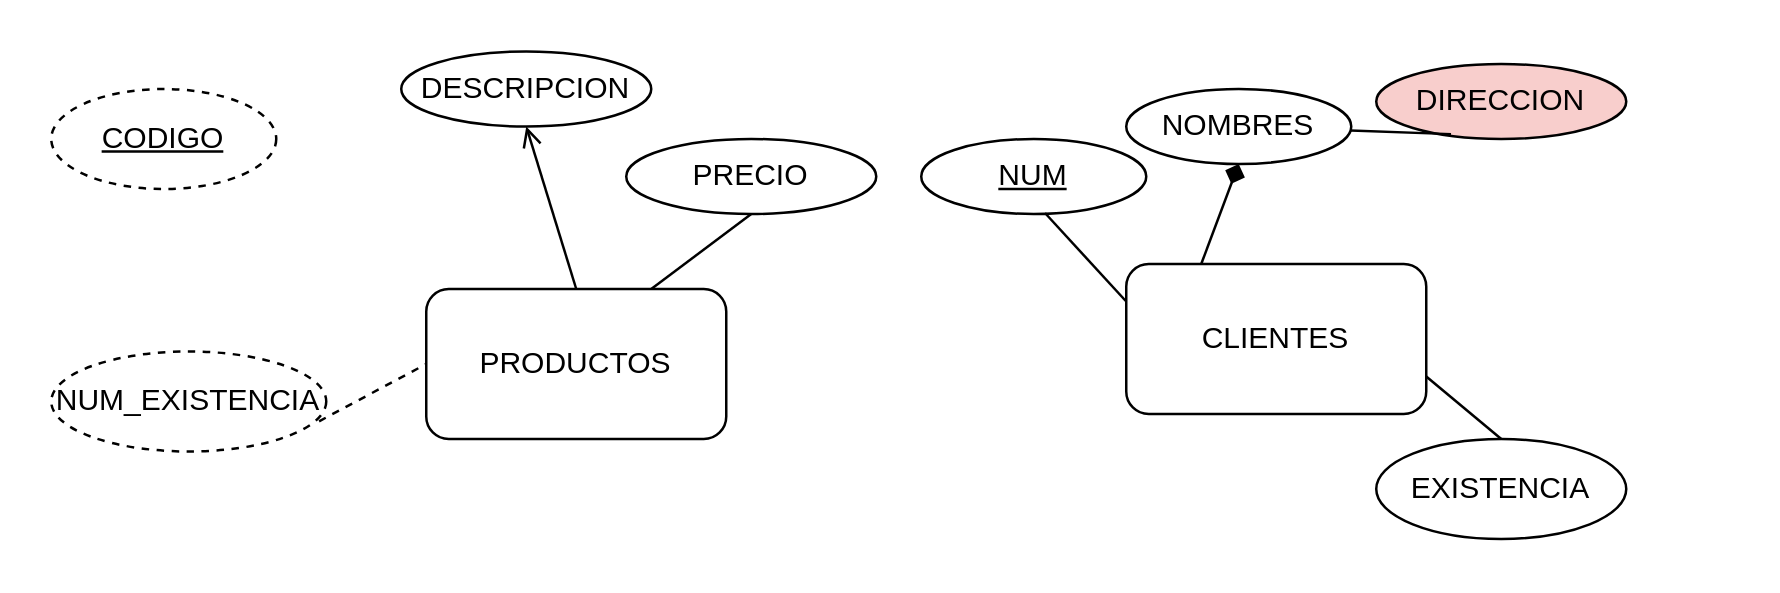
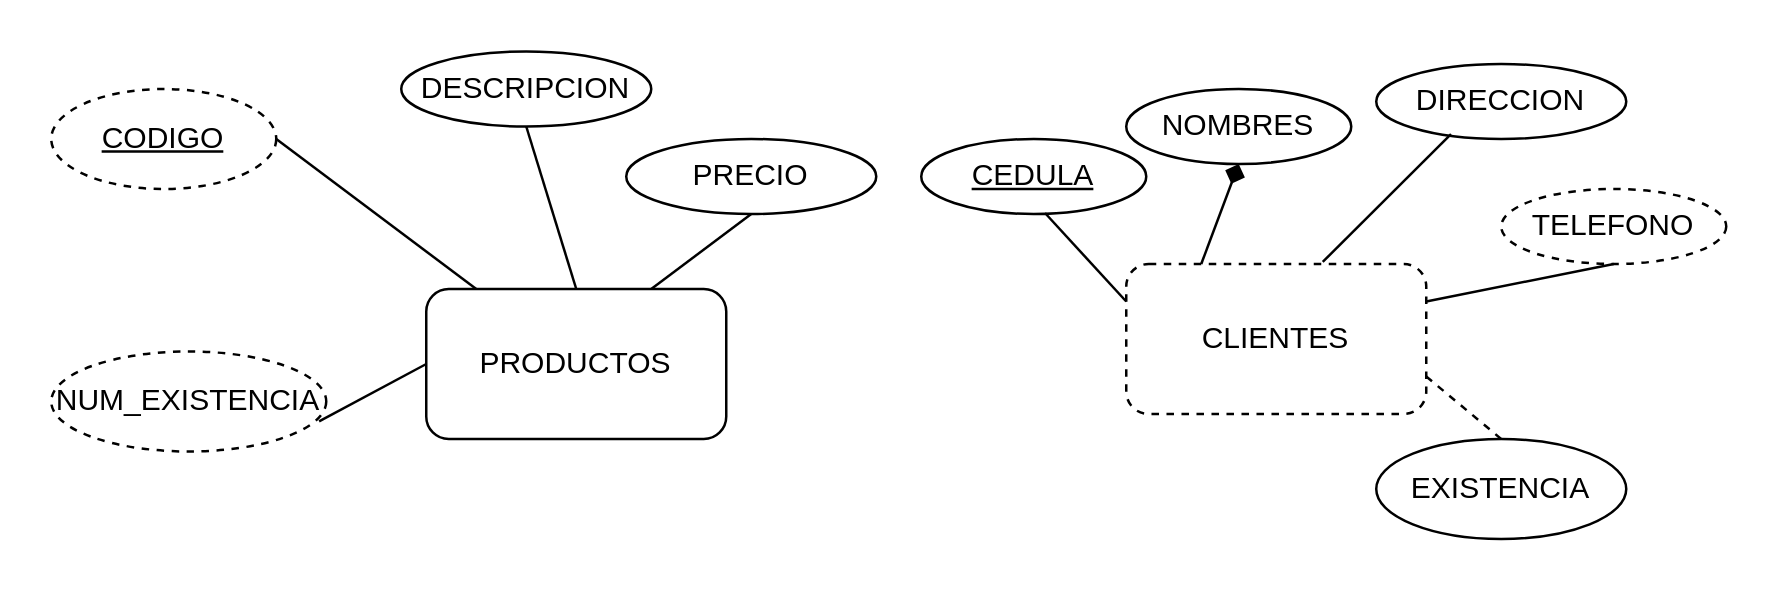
node "DIRECCION": fillcolor #f8cecc -> #ffffff
edge "DIRECCION" -- "NOMBRES": now "DIRECCION" -- "CLIENTES"
edge "PRODUCTOS" -> "DESCRIPCION": arrowhead open -> none
node "NUM": label "NUM" -> "CEDULA"
edge "CODIGO" -- "PRODUCTOS": added
node "TELEFONO": added
edge "TELEFONO" -- "CLIENTES": added
node "CLIENTES": style solid -> dashed
edge "PRODUCTOS" -- "NUM_EXISTENCIA": style dashed -> solid
edge "CLIENTES" -- "EXISTENCIA": style solid -> dashed
